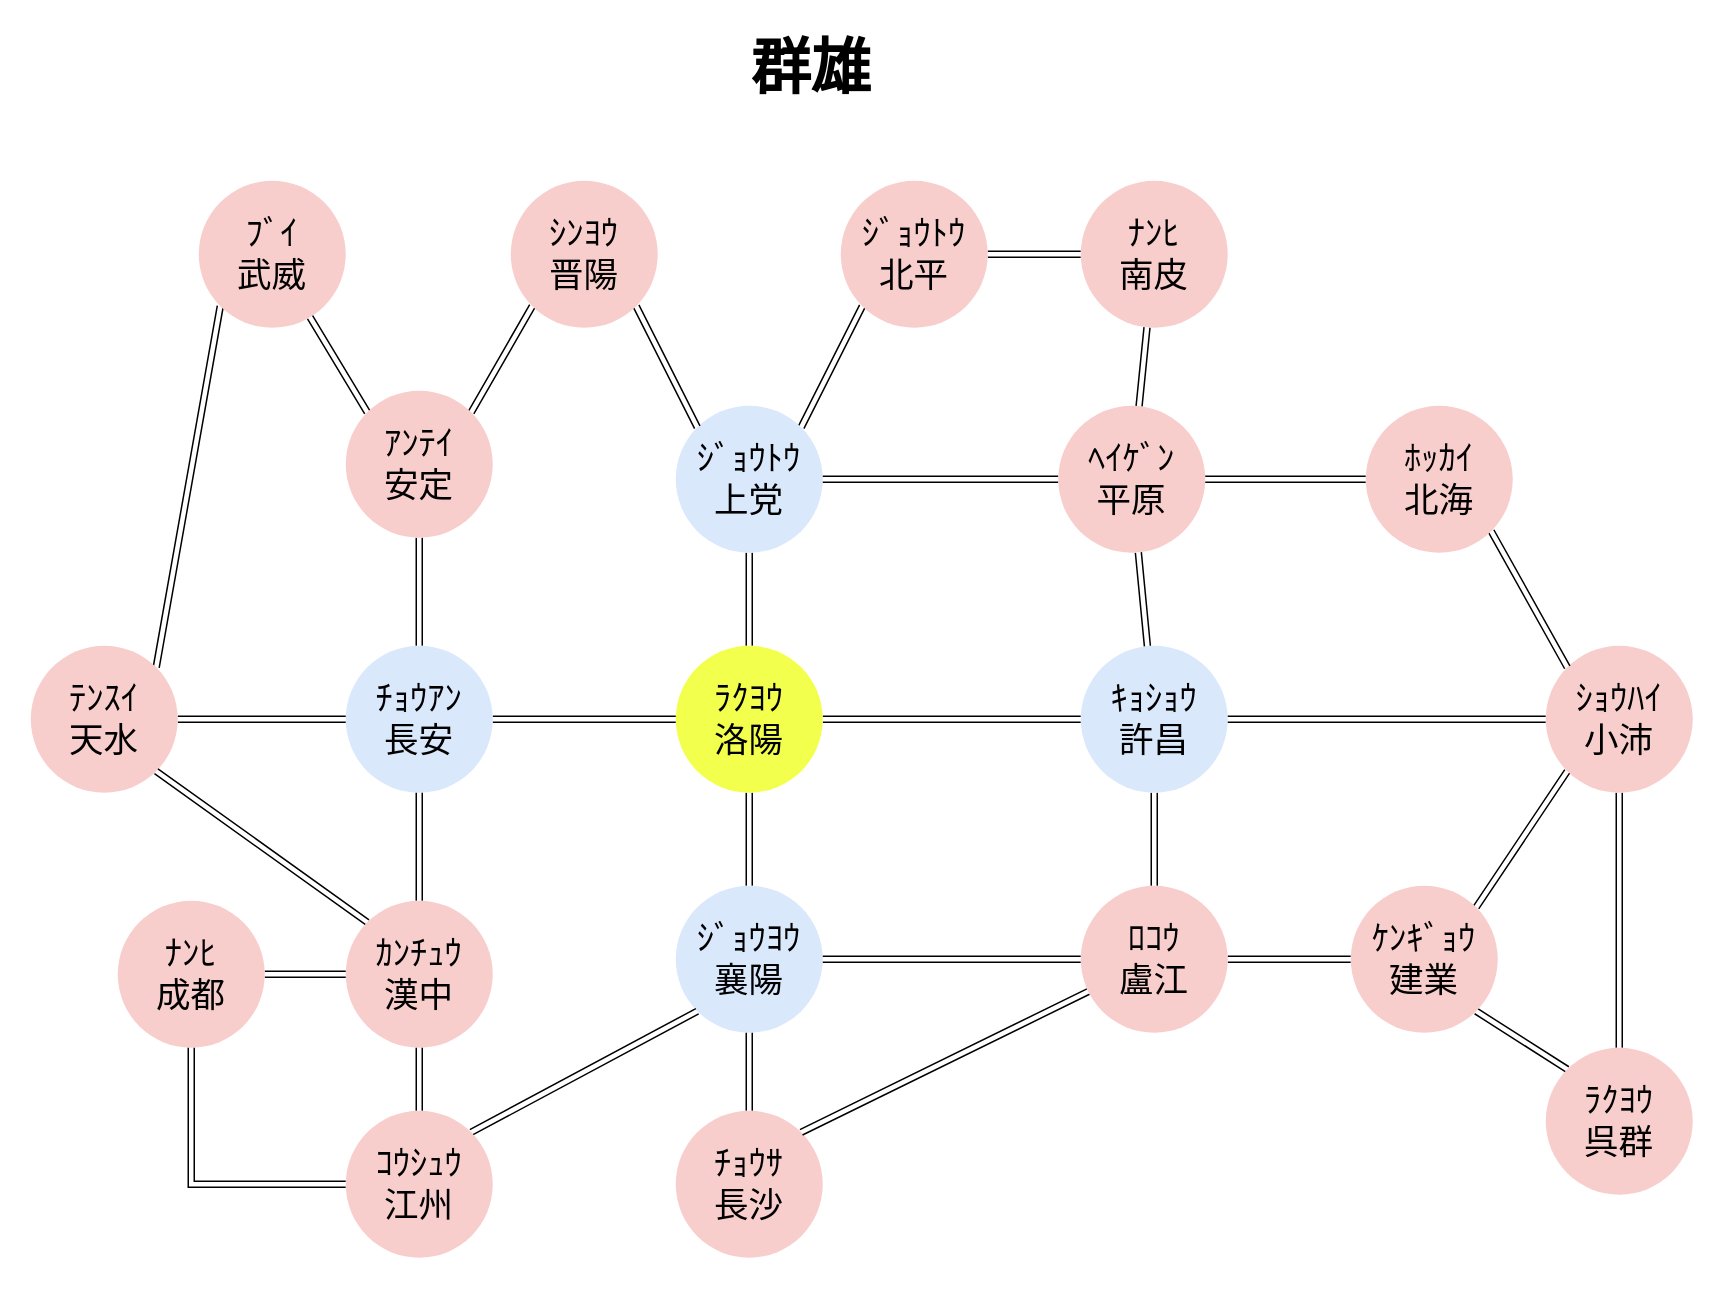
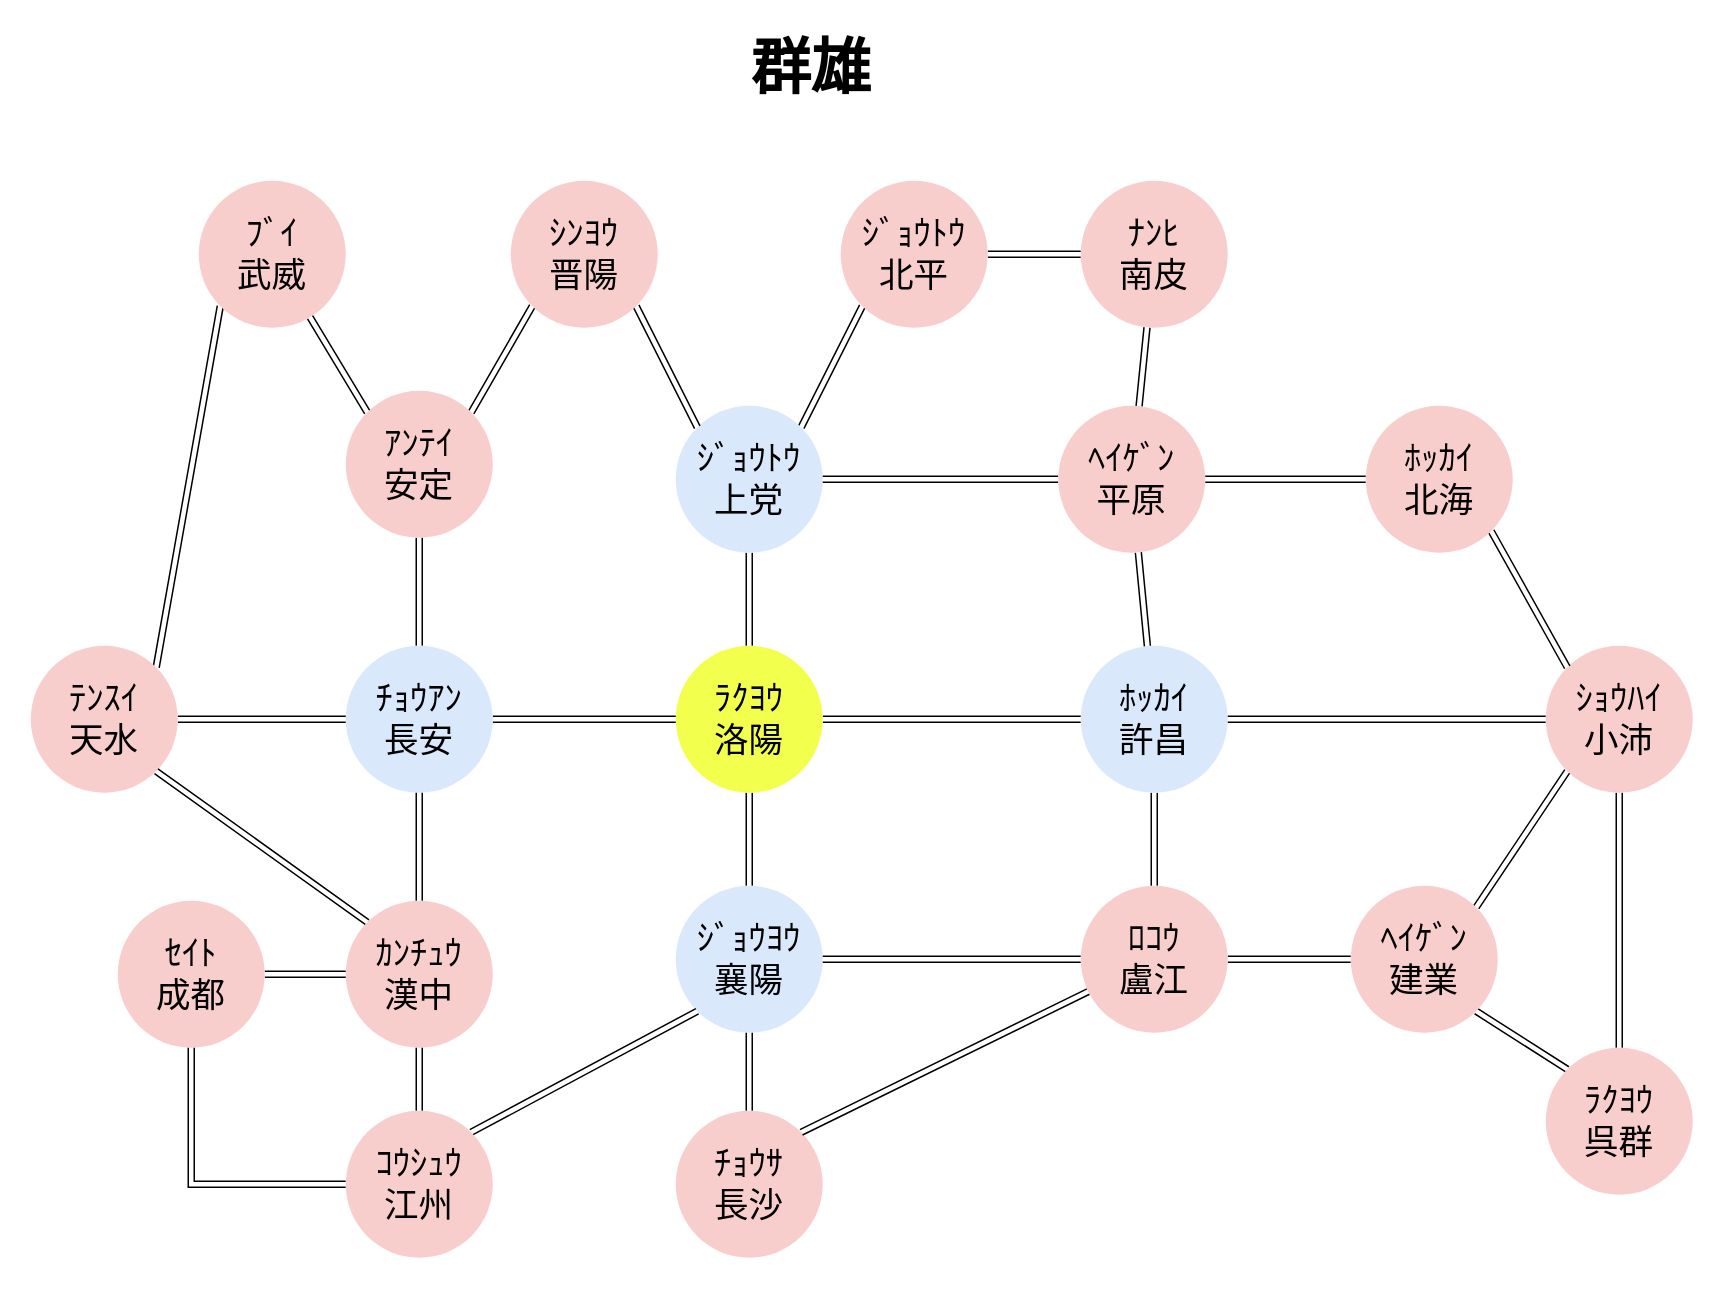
node "ｷｮｼｮｳ 許昌": label "ｷｮｼｮｳ 許昌" -> "ﾎｯｶｲ 許昌"
node "ｹﾝｷﾞｮｳ 建業": label "ｹﾝｷﾞｮｳ 建業" -> "ﾍｲｹﾞﾝ 建業"
node "ﾅﾝﾋ 成都": label "ﾅﾝﾋ 成都" -> "ｾｲﾄ 成都"
